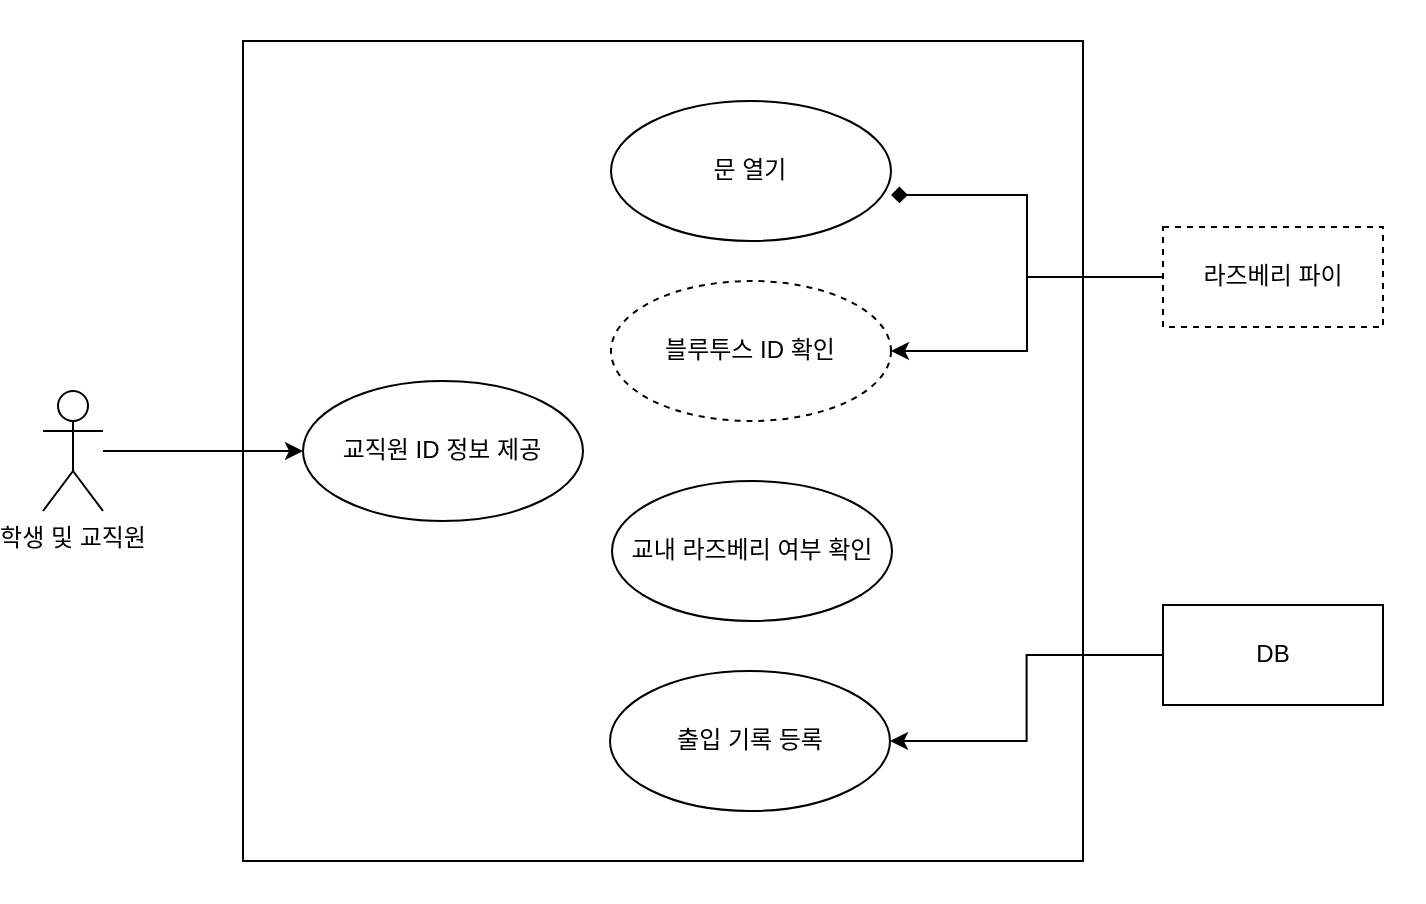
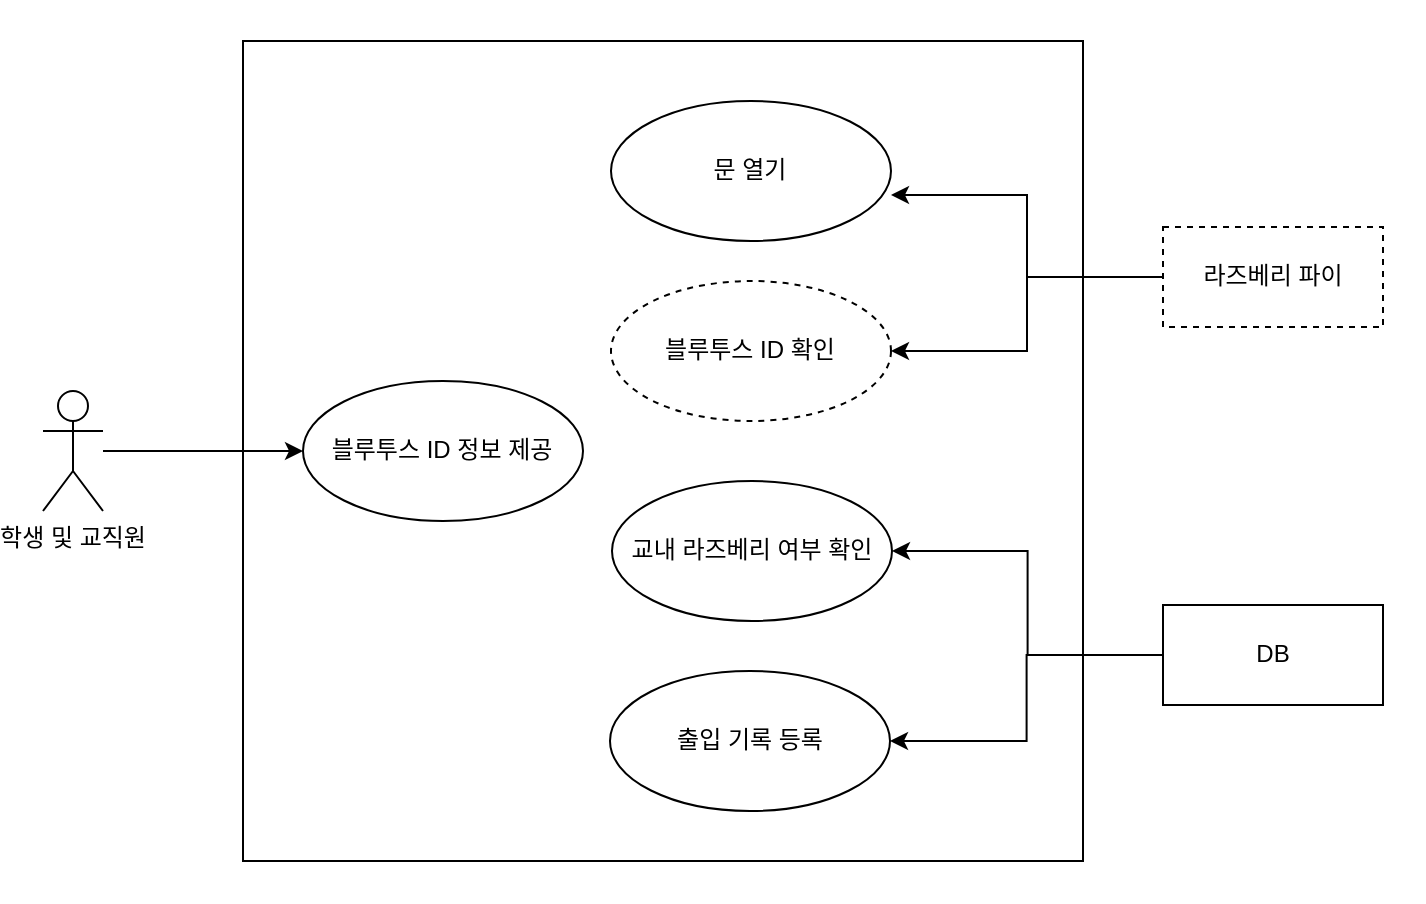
edge "라즈베리 파이" -> "문 열기": arrowhead diamond -> classic
node "교직원 ID 정보 제공": label "교직원 ID 정보 제공" -> "블루투스 ID 정보 제공"
edge "DB" -> "교내 라즈베리 여부 확인": added
